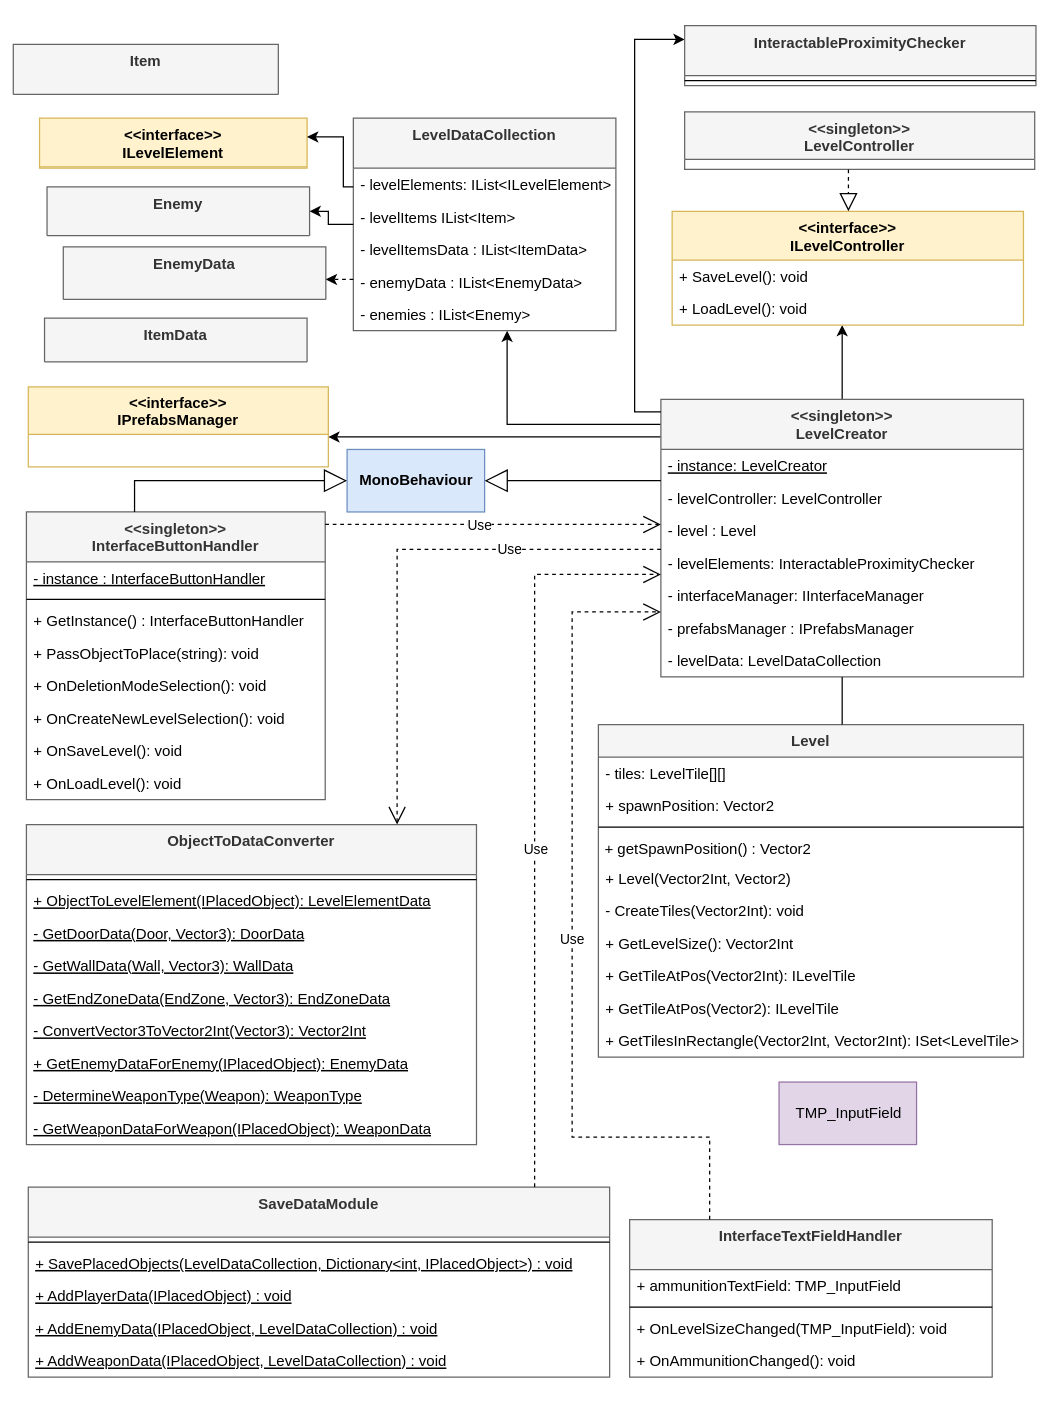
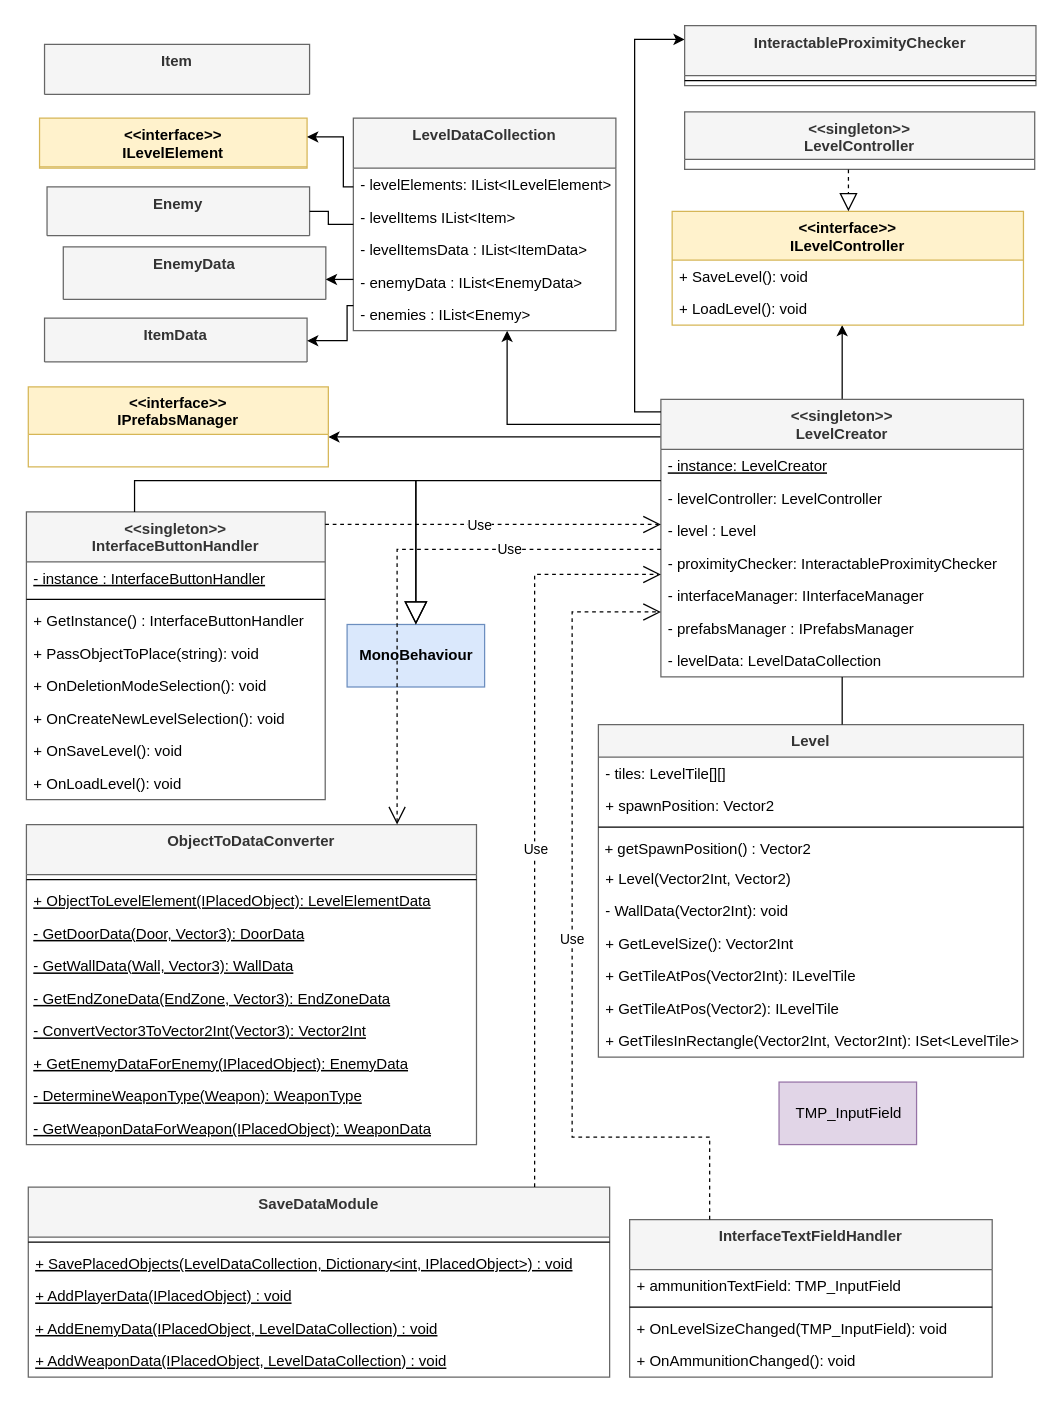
node "Item": moved (146, 69) -> (177, 69)
edge "LevelDataCollection" -> "Enemy": arrowhead classic -> none
edge "LevelDataCollection" -> "EnemyData": style dashed -> solid
edge "LevelDataCollection" -> "ItemData": added
node "MonoBehaviour": moved (416, 481) -> (416, 656)
node "- levelElements: InteractableProximityChecker": label "- levelElements: InteractableProximityChecker" -> "- proximityChecker: InteractableProximityChecker"
node "- CreateTiles(Vector2Int): void": label "- CreateTiles(Vector2Int): void" -> "- WallData(Vector2Int): void"
